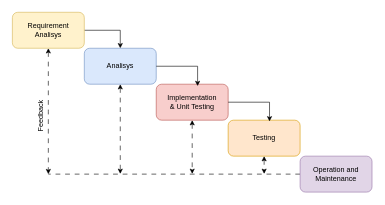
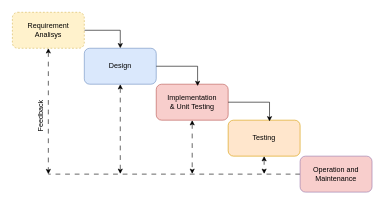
node "Requirement Analisys": style solid -> dashed
node "Analisys": label "Analisys" -> "Design"
node "Operation and Maintenance": fillcolor #e1d5e7 -> #f8cecc
